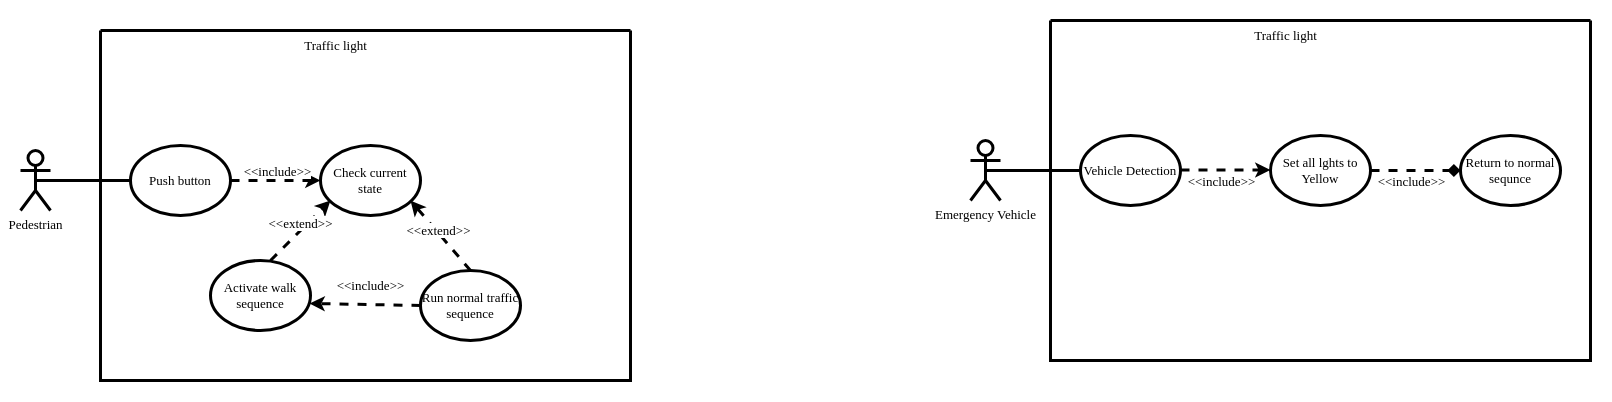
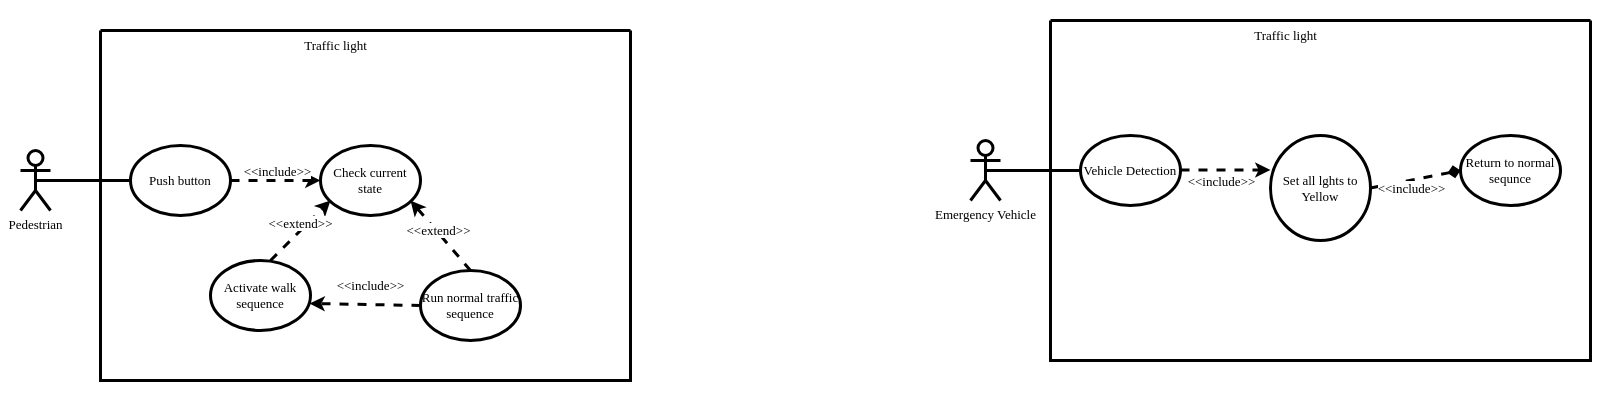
node "Set all lghts to Yellow": size 100x70 -> 100x105
